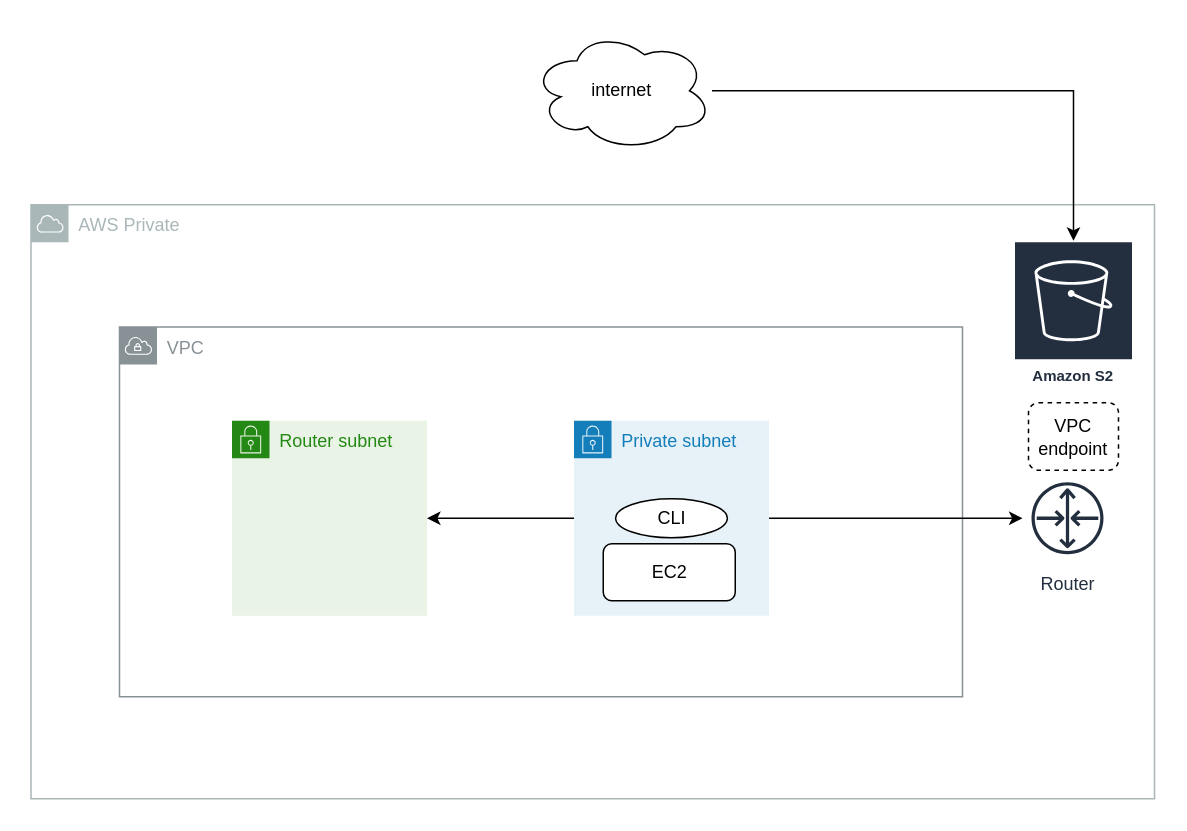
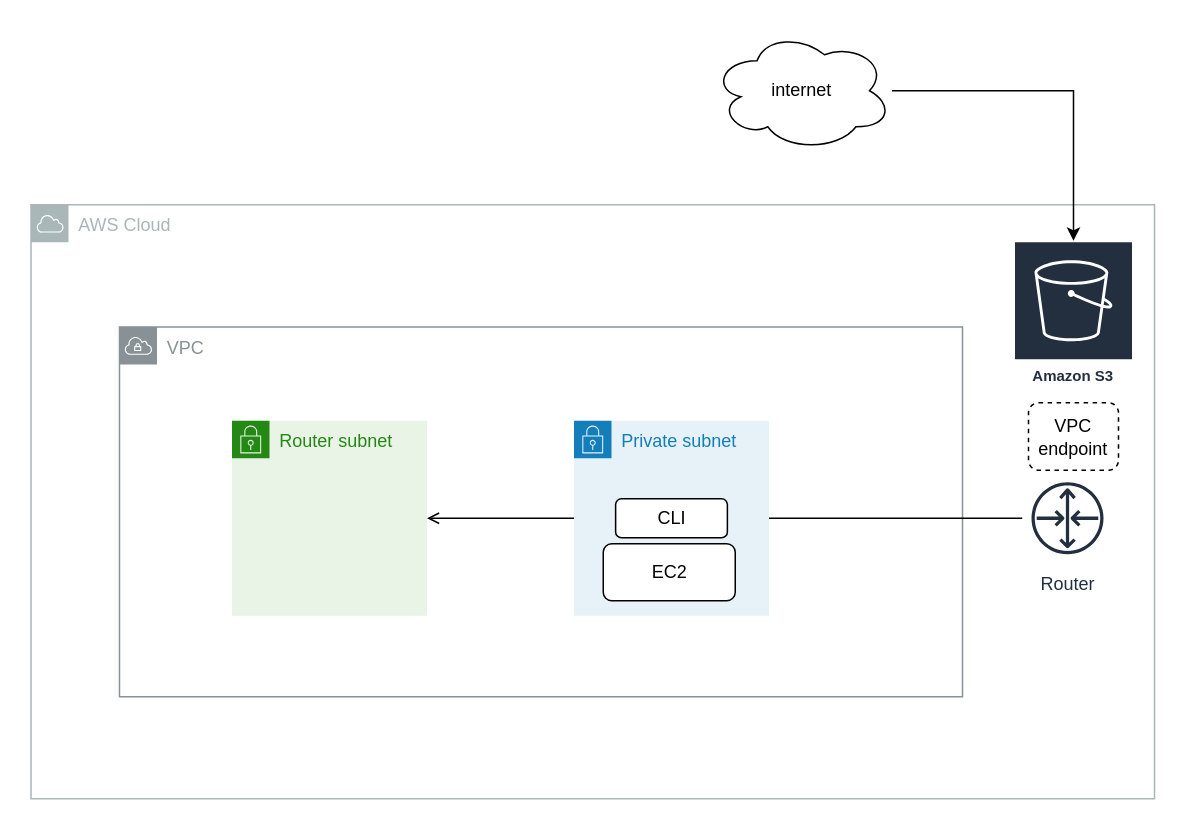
node "internet": moved (622, 91) -> (802, 91)
node "AWS Private": label "AWS Private" -> "AWS Cloud"
node "Amazon S2": label "Amazon S2" -> "Amazon S3"
edge "Private subnet" -> "Router subnet": arrowhead classic -> open
node "CLI": shape ellipse -> rounded rectangle
edge "Private subnet" -> "Router": arrowhead classic -> none
